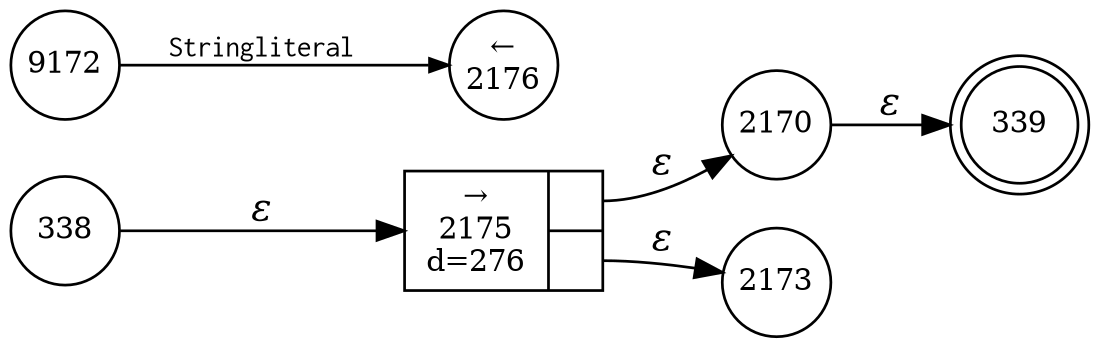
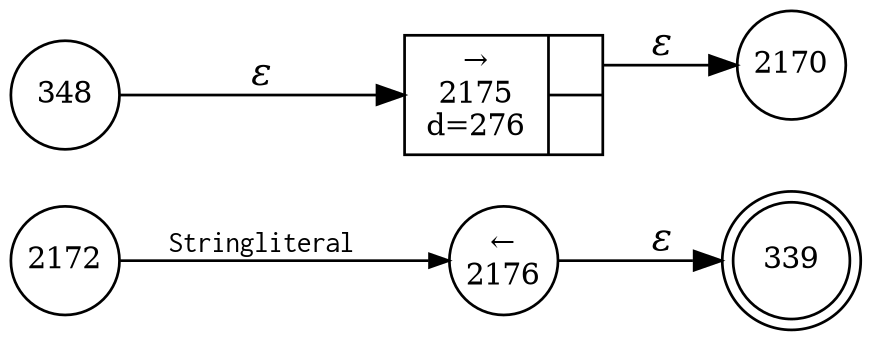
node "9172": label "9172" -> "2172"
edge "2170" -> "339": now "← 2176" -> "339"
node "338": label "338" -> "348"
node "2173": removed
